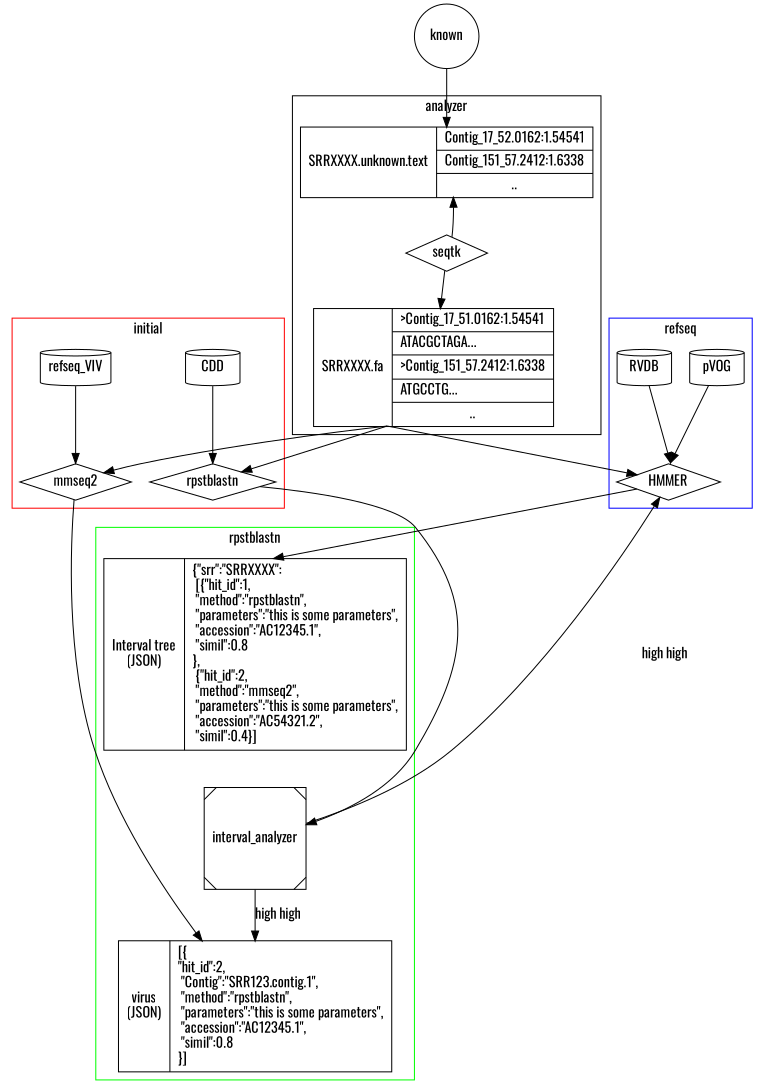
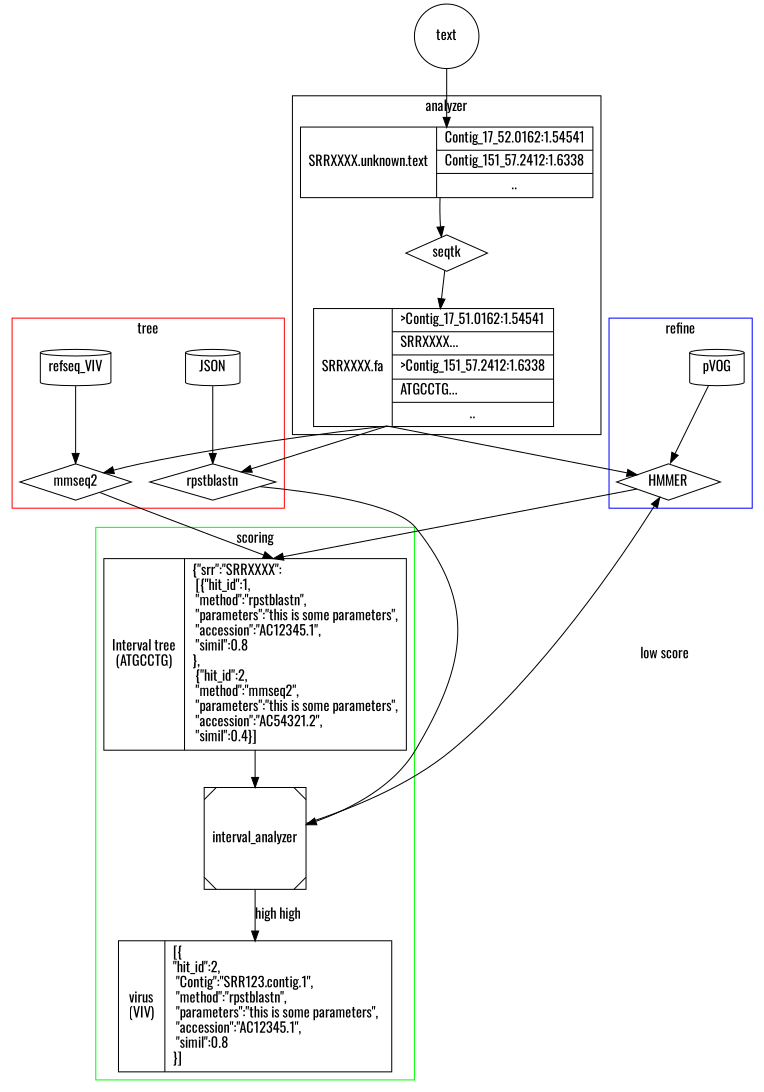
node "known": label "known" -> "text"
edge "seqtk" -> "SRRXXXX.unknown.text": reversed
cluster "initial": label "initial" -> "tree"
cluster "refseq": label "refseq" -> "refine"
node "SRRXXXX.fa": text "ATACGCTAGA..." -> "SRRXXXX..."
node "CDD": label "CDD" -> "JSON"
node "RVDB": removed
cluster "rpstblastn": label "rpstblastn" -> "scoring"
edge "interval_analyzer" -> "HMMER": label "high high" -> "low score"
node "Interval tree": text "(JSON)" -> "(ATGCCTG)"
edge "mmseq2" -> "virus": now "mmseq2" -> "Interval tree"
edge "Interval tree" -> "interval_analyzer": added
node "virus": text "(JSON)" -> "(VIV)"
